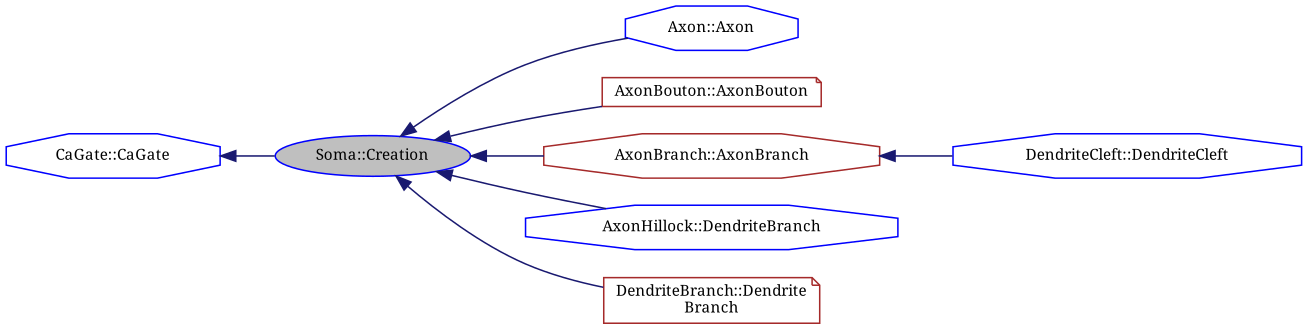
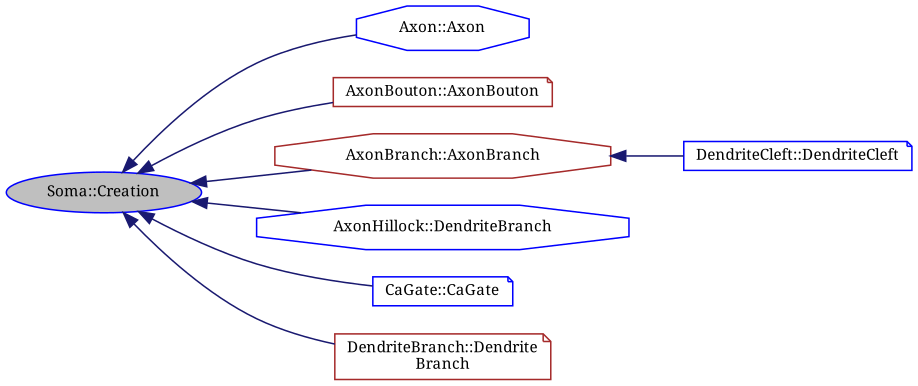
node "CaGate::CaGate": shape octagon -> note
edge "Soma::Creation" -> "CaGate::CaGate": reversed
node "DendriteCleft::DendriteCleft": shape octagon -> note
